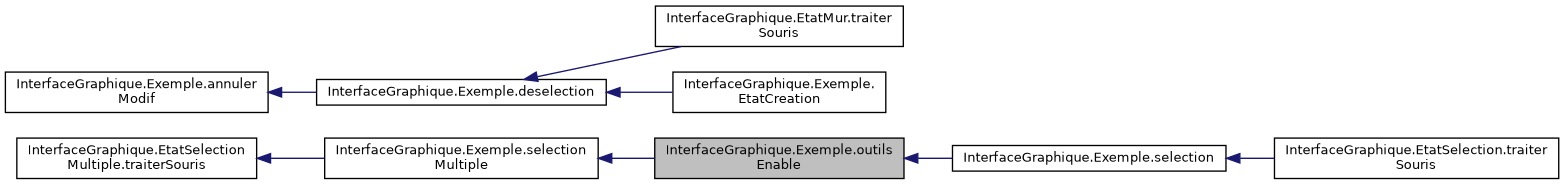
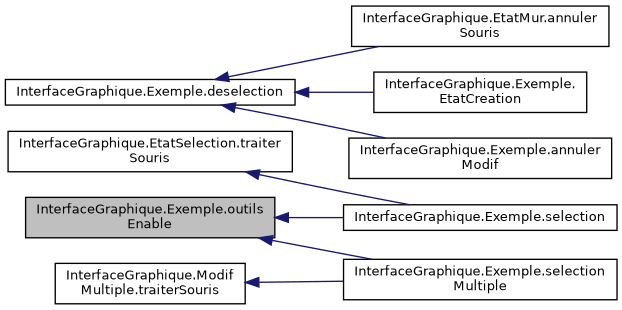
node "InterfaceGraphique.EtatMur.traiter Souris": label "InterfaceGraphique.EtatMur.traiter Souris" -> "InterfaceGraphique.EtatMur.annuler Souris"
edge "InterfaceGraphique.Exemple.deselection" -> "InterfaceGraphique.Exemple.annuler Modif": reversed
node "InterfaceGraphique.EtatSelection Multiple.traiterSouris": label "InterfaceGraphique.EtatSelection Multiple.traiterSouris" -> "InterfaceGraphique.Modif Multiple.traiterSouris"
edge "InterfaceGraphique.Exemple.outils Enable" -> "InterfaceGraphique.Exemple.selection Multiple": reversed
edge "InterfaceGraphique.EtatSelection.traiter Souris" -> "InterfaceGraphique.Exemple.selection": reversed
